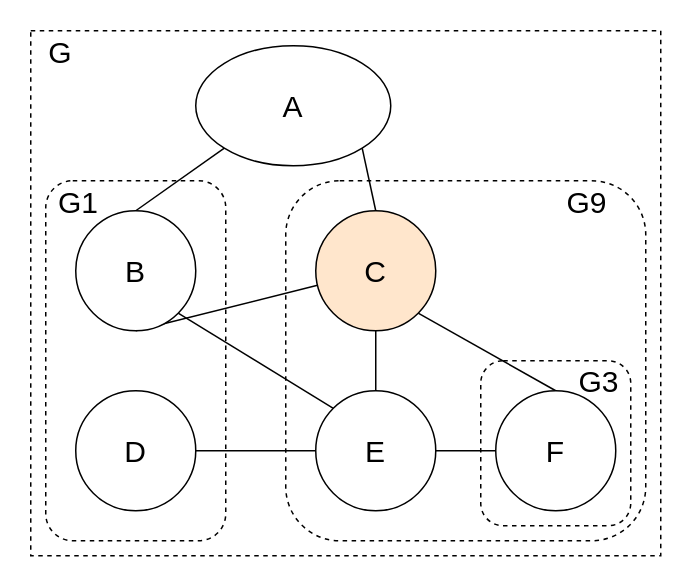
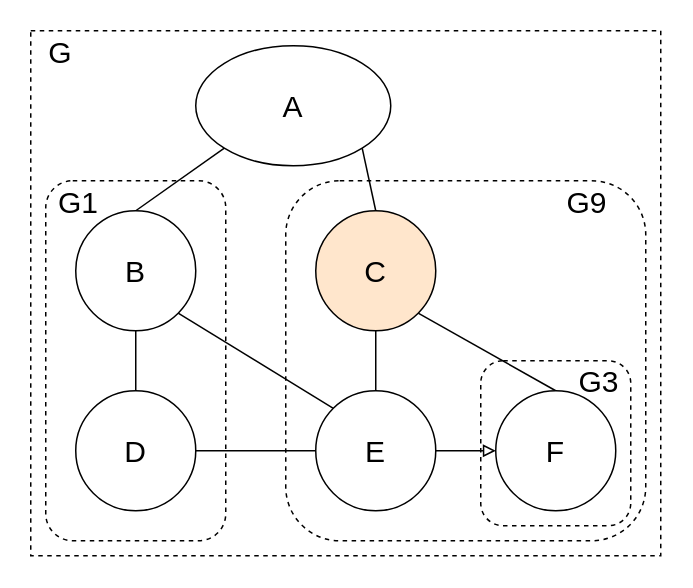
edge "B" -- "C": now "B" -- "D"
edge "E" -- "F": arrowhead none -> block
